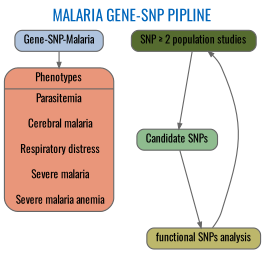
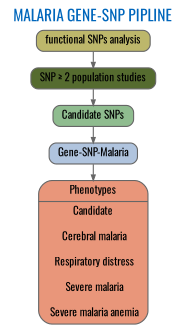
node "Phenotypes": text "Parasitemia" -> "Candidate"
edge "Candidate SNPs" -> "functional SNPs analysis": now "Candidate SNPs" -> "Gene-SNP-Malaria"
